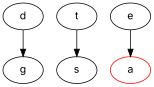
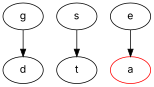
edge "d" -> "g": reversed
edge "t" -> "s": reversed
